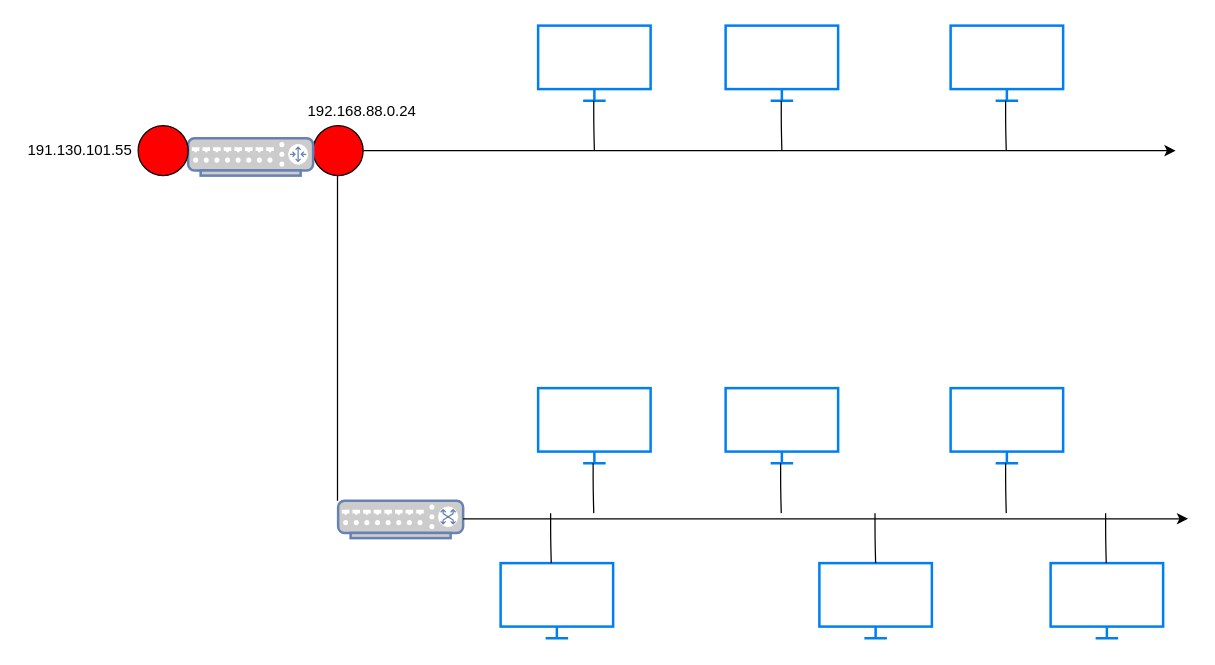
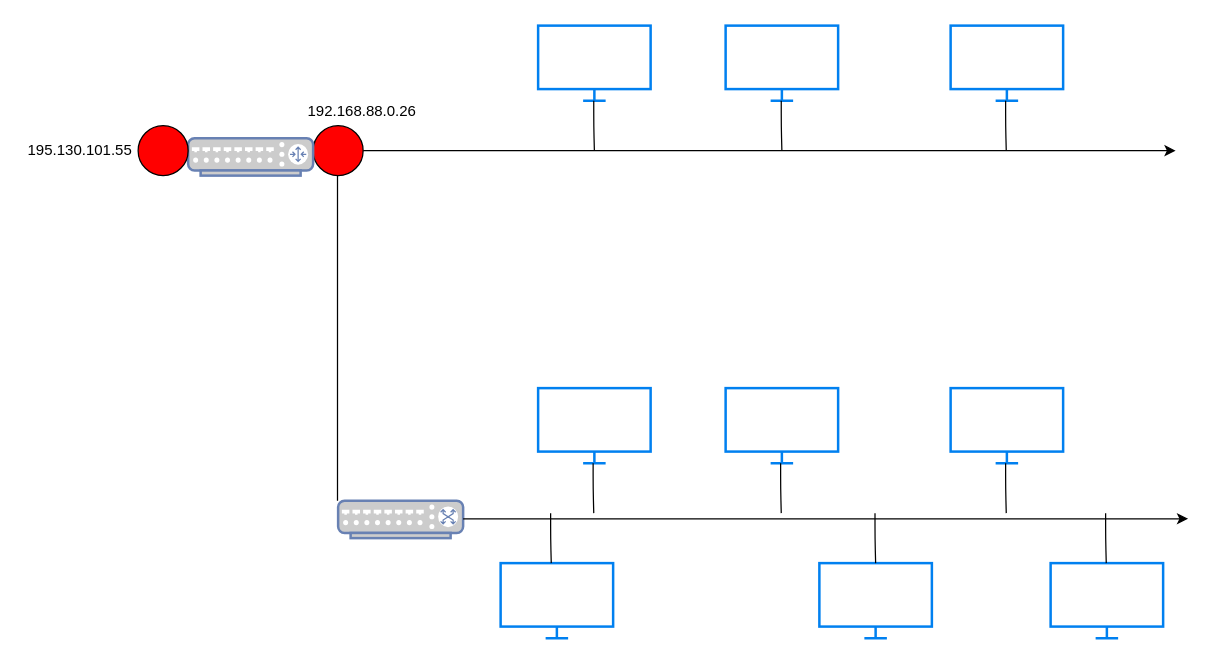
node "192.168.88.0.24": label "192.168.88.0.24" -> "192.168.88.0.26"
node "191.130.101.55": label "191.130.101.55" -> "195.130.101.55"
